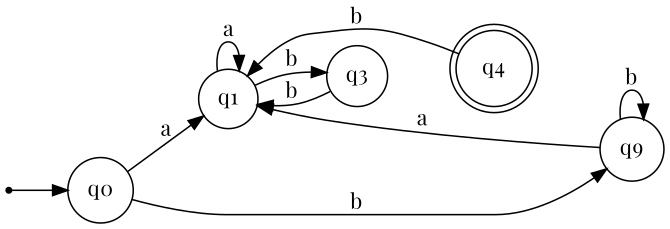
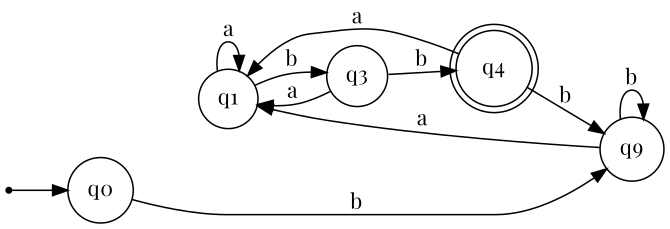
edge "q4" -> "q1": label "b" -> "a"
edge "q3" -> "q4": added, label "b"
edge "q3" -> "q1": label "b" -> "a"
edge "q4" -> "q9": added, label "b"
edge "q0" -> "q1": removed, label "a"
